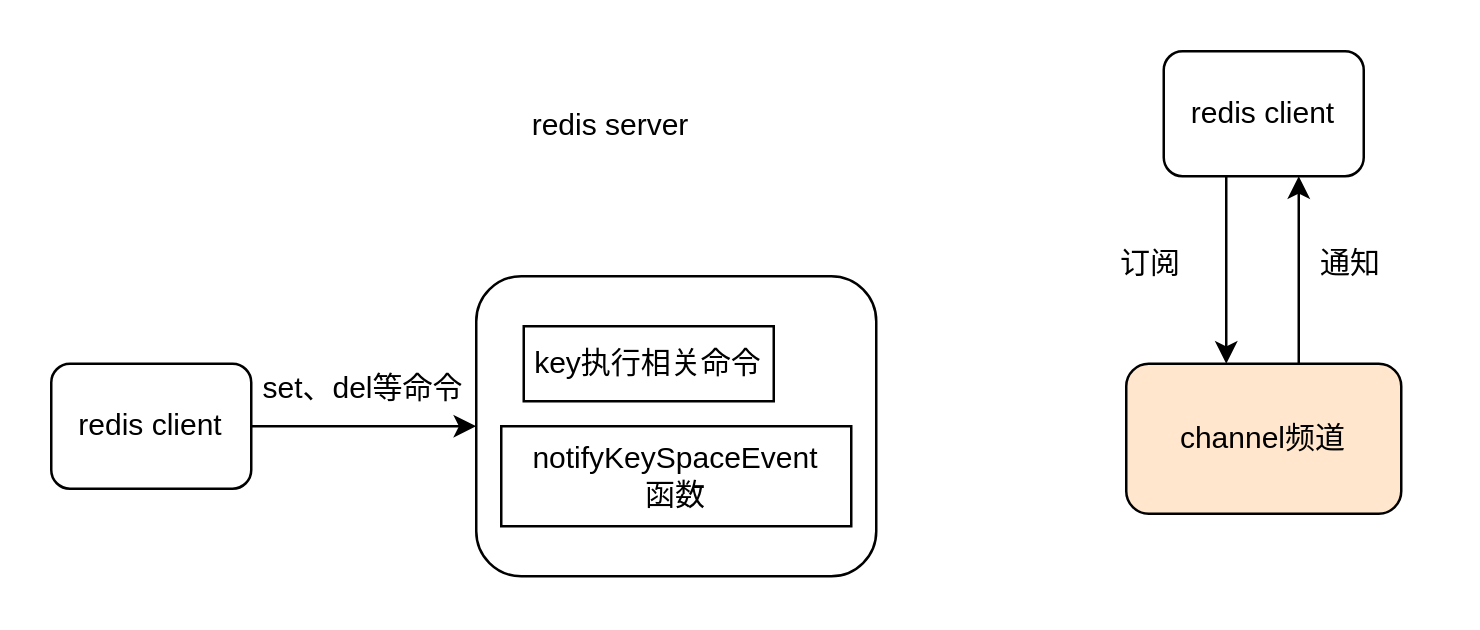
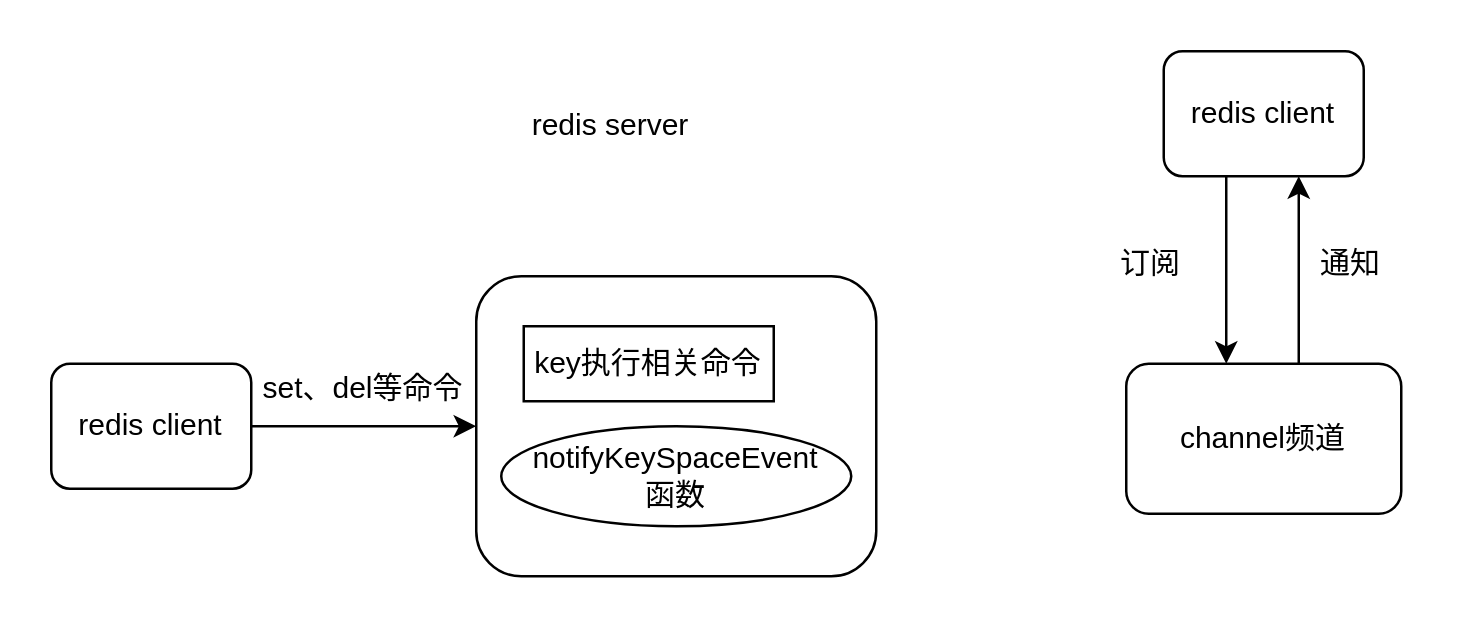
node "channel频道": fillcolor #ffe6cc -> #ffffff
node "notifyKeySpaceEvent 函数": shape rectangle -> ellipse
